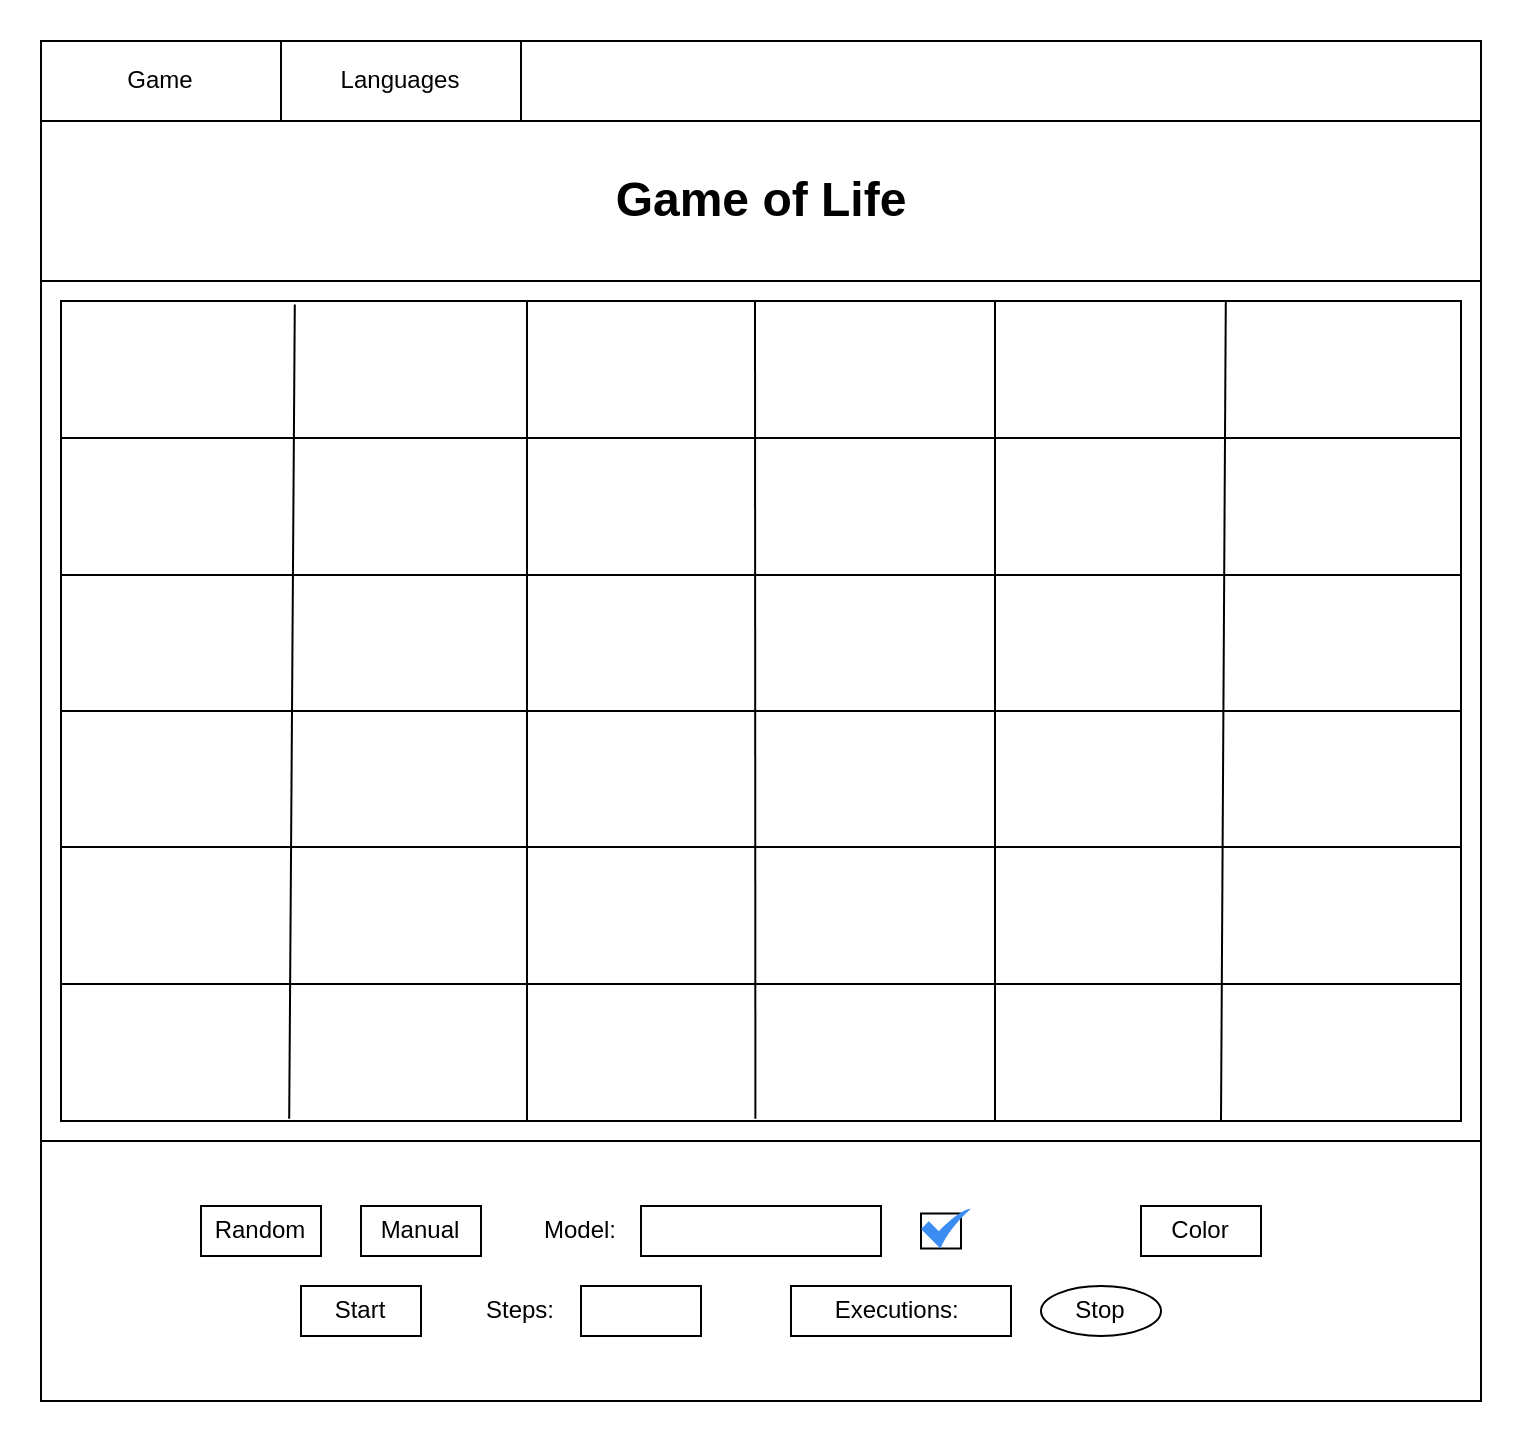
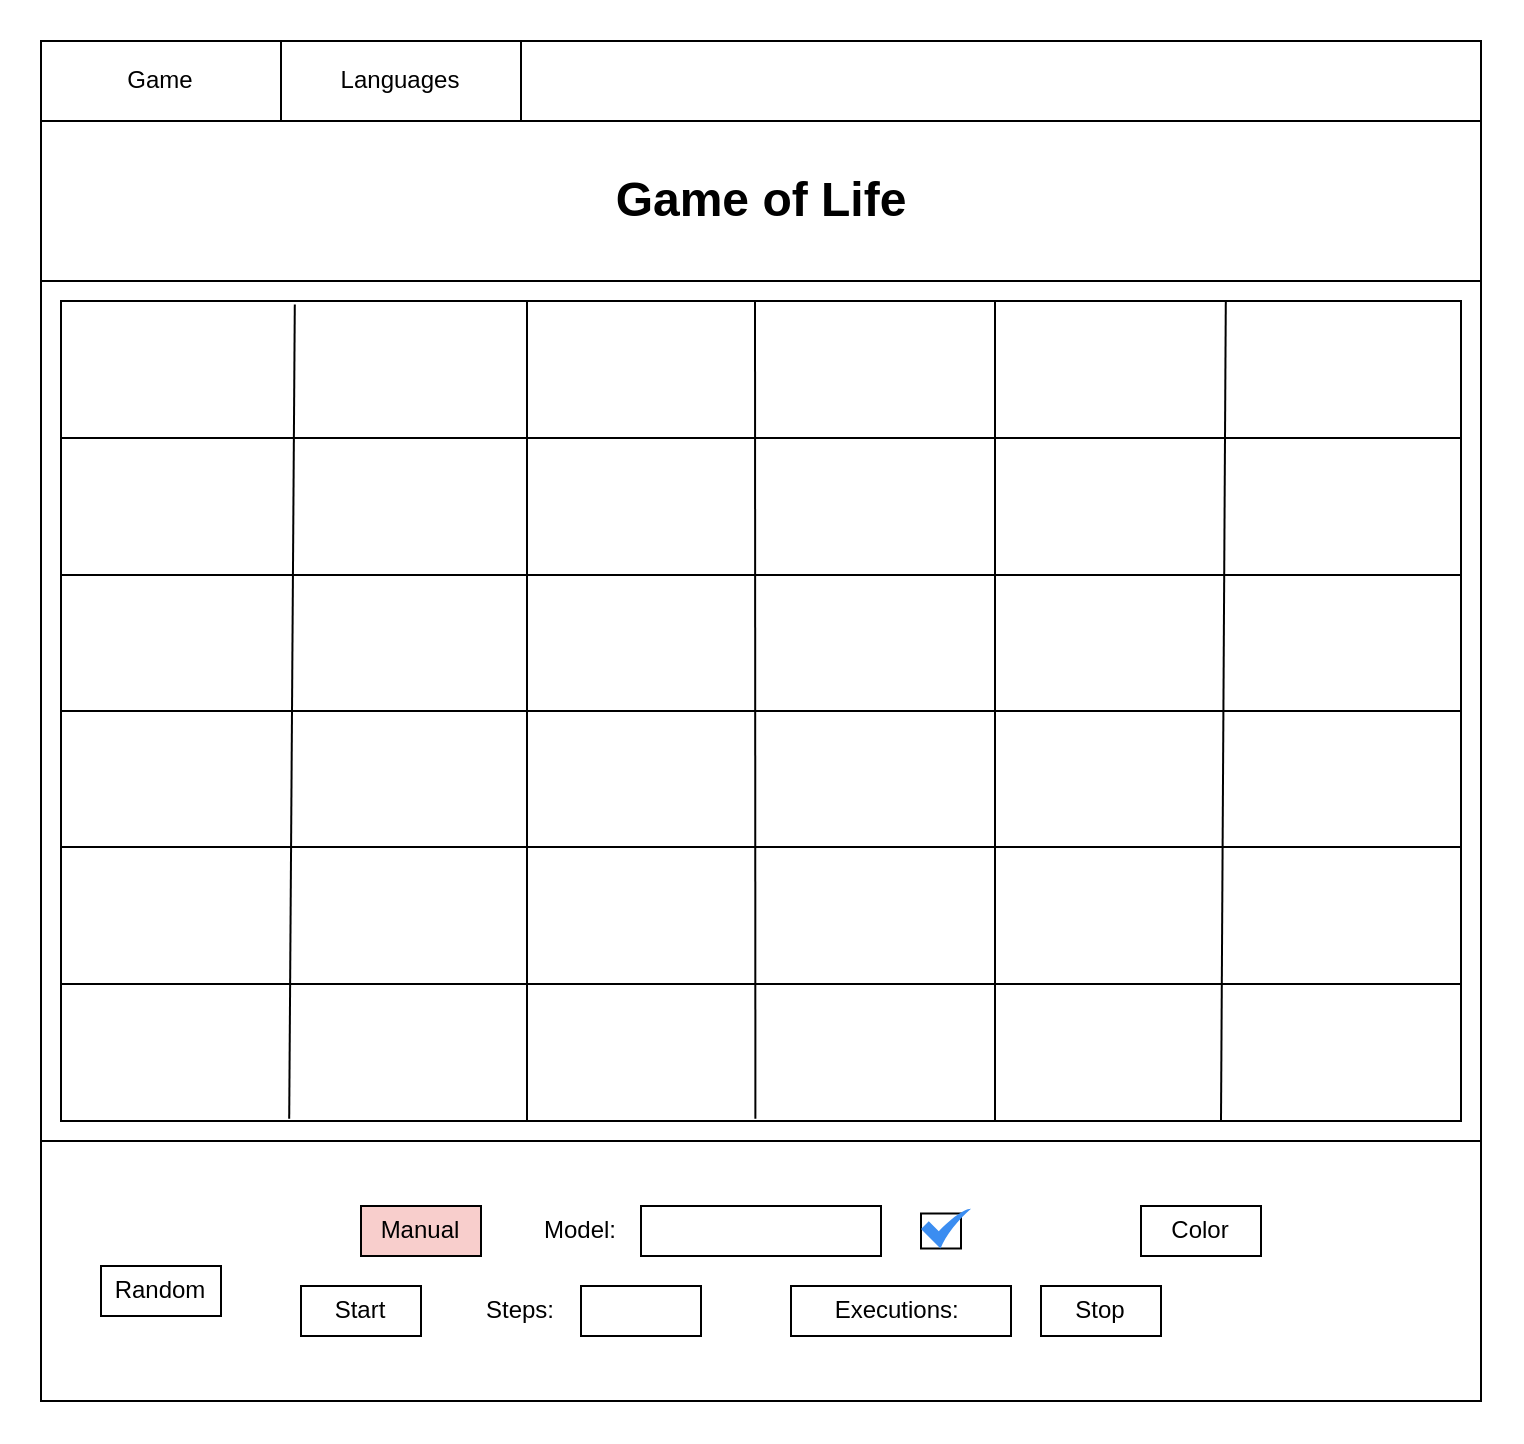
node "Random": moved (261, 1231) -> (161, 1291)
node "Manual": fillcolor #ffffff -> #f8cecc
node "Stop": shape ellipse -> rectangle
